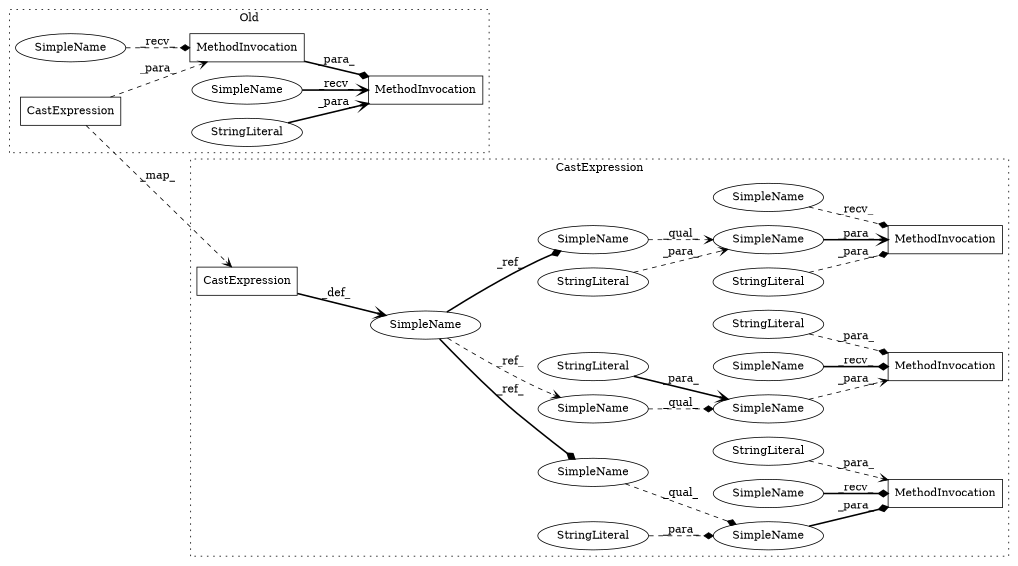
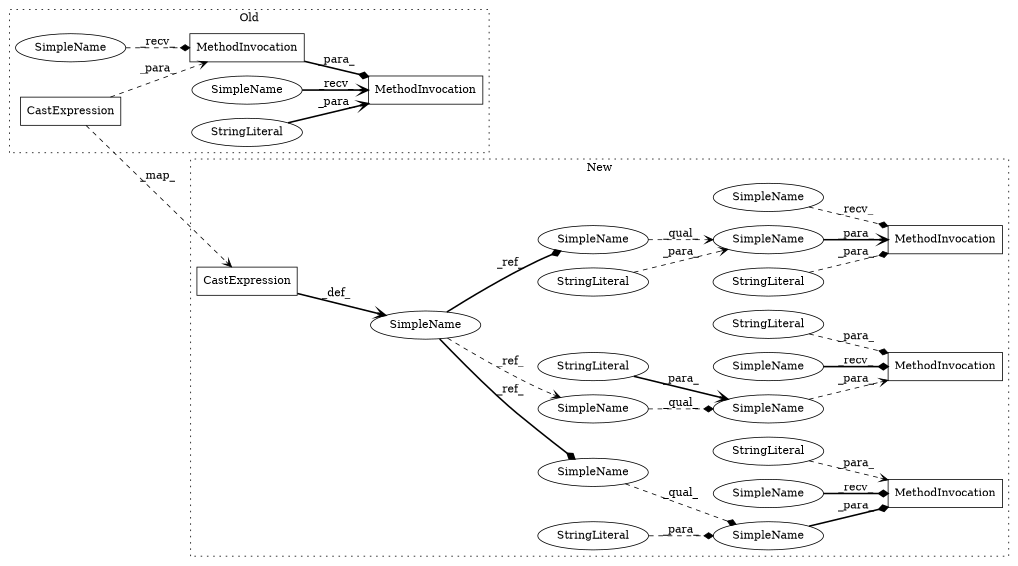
cluster "CastExpression": label "CastExpression" -> "New"
